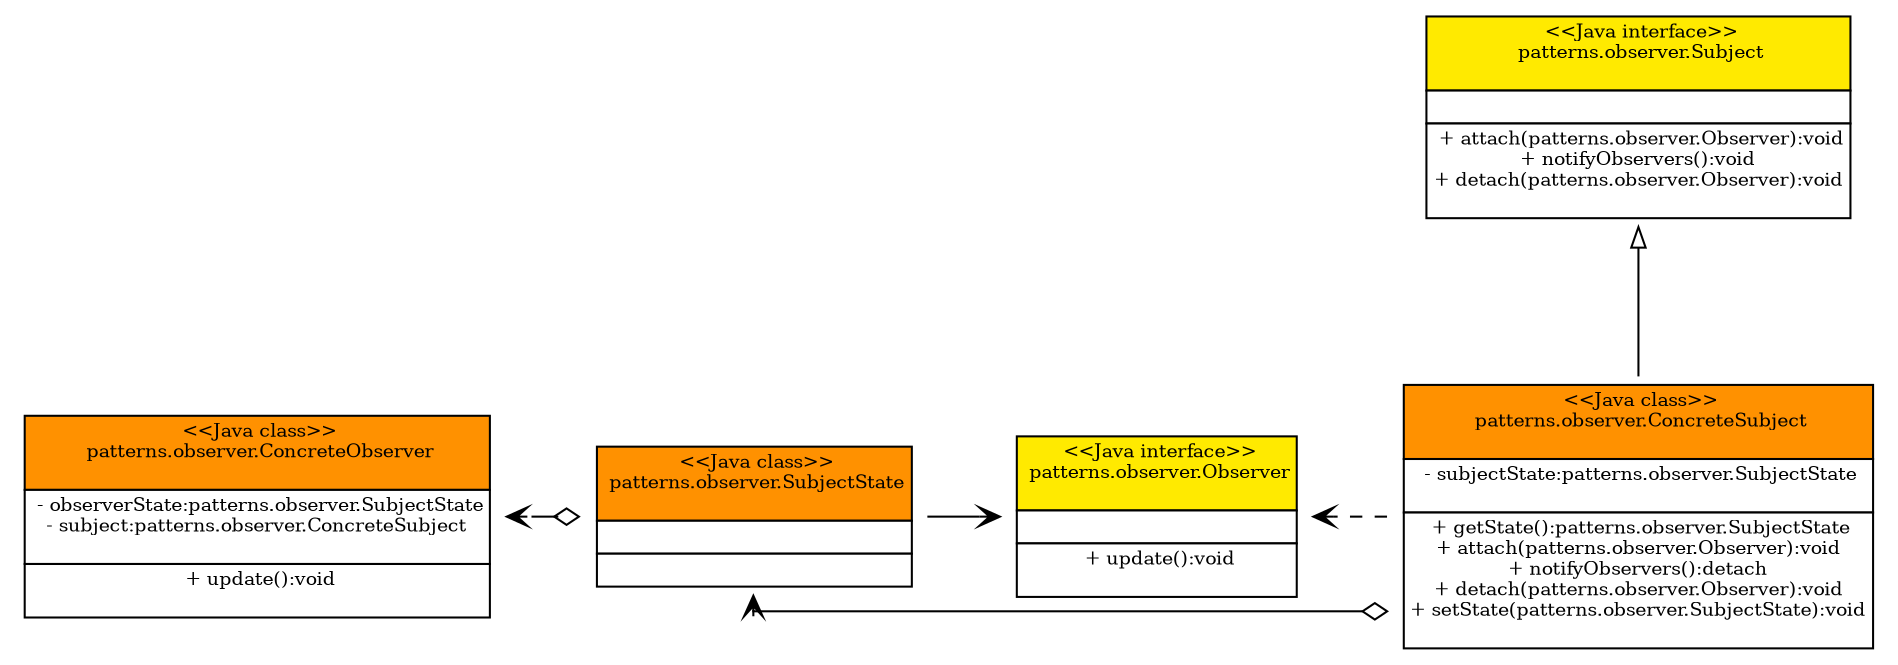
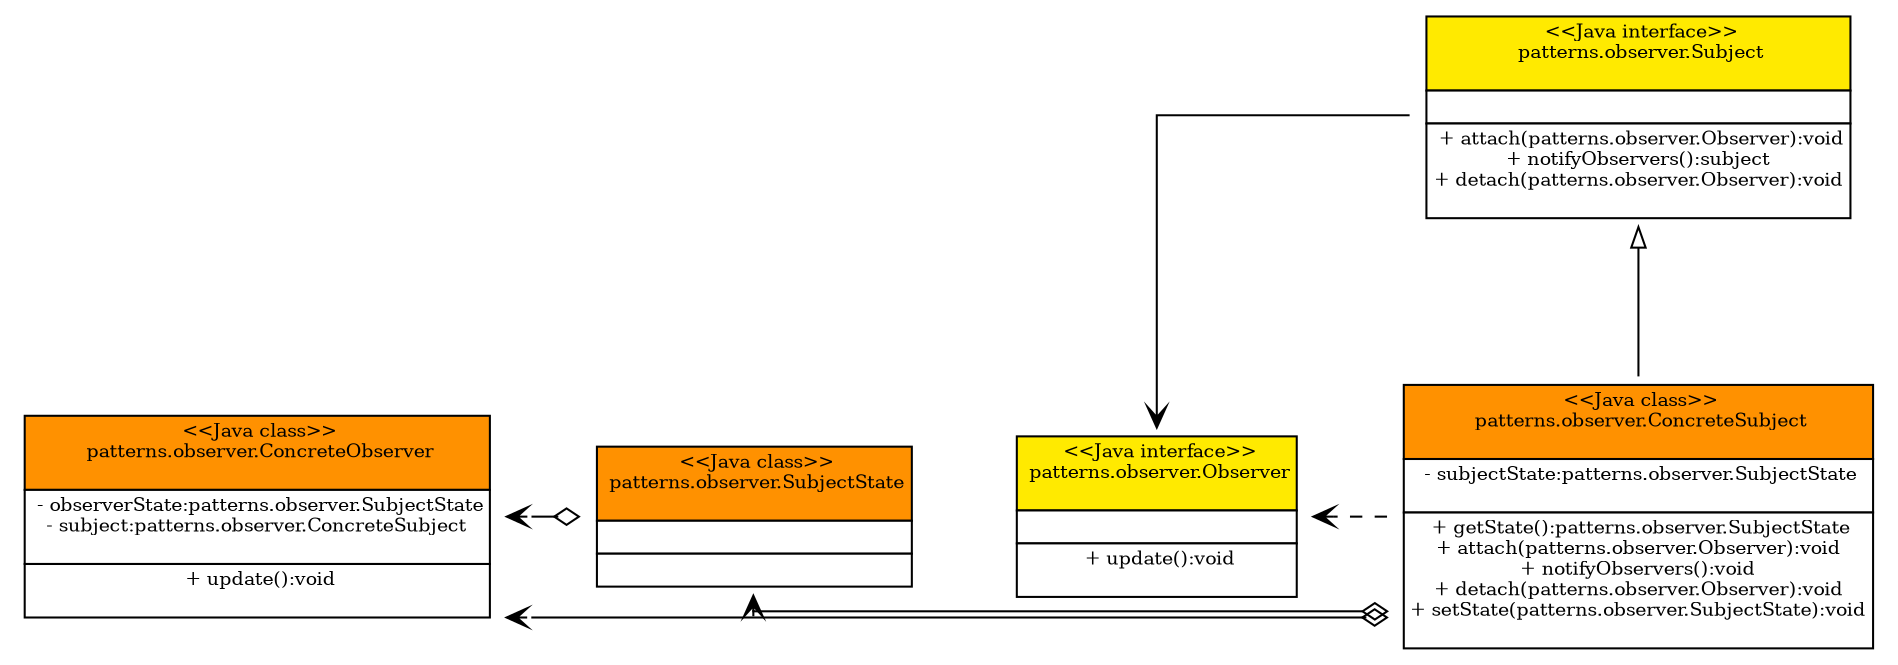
node "patterns.observer.Subject": text "+ notifyObservers():void" -> "+ notifyObservers():subject"
edge "patterns.observer.SubjectState" -> "patterns.observer.Observer": now "patterns.observer.Subject" -> "patterns.observer.Observer"
node "patterns.observer.ConcreteSubject": text "+ notifyObservers():detach" -> "+ notifyObservers():void"
edge "patterns.observer.ConcreteObserver" -- "patterns.observer.ConcreteSubject": added
